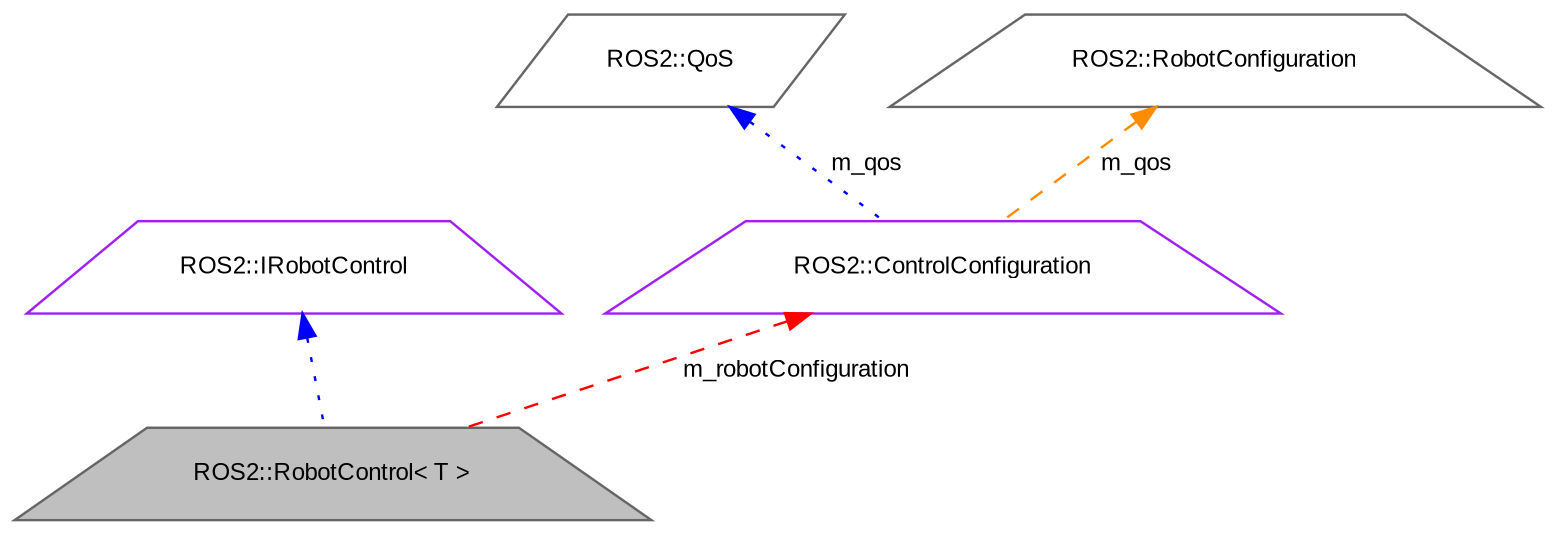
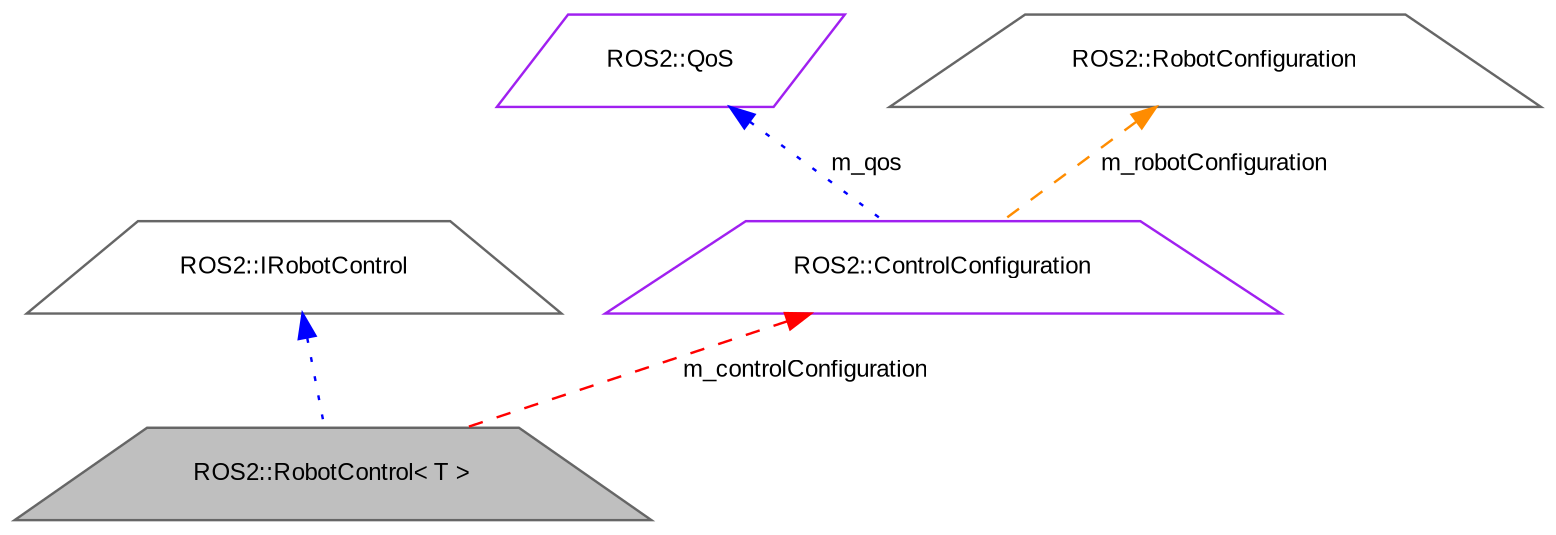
node "ROS2::QoS": color gray40 -> purple
edge "ROS2::ControlConfiguration" -> "ROS2::RobotConfiguration": label " m_qos" -> " m_robotConfiguration"
node "ROS2::IRobotControl": color purple -> gray40
edge "ROS2::RobotControl< T >" -> "ROS2::ControlConfiguration": label " m_robotConfiguration" -> " m_controlConfiguration"
